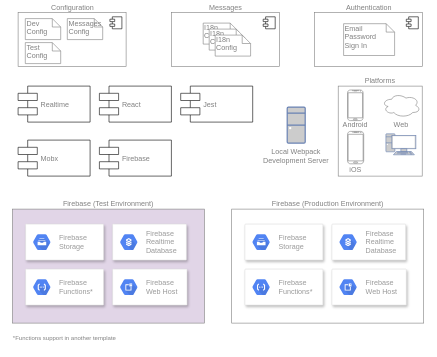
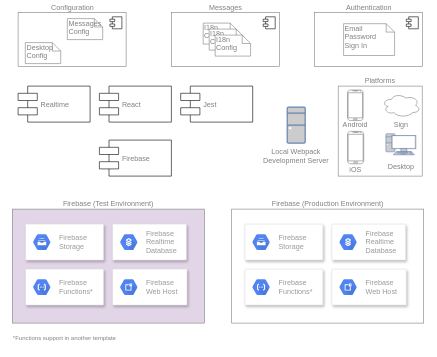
node "Dev Config": removed
node "Test Config": label "Test Config" -> "Desktop Config"
node "Web": label "Web" -> "Sign"
node "Mobx": removed
node "Desktop": added
